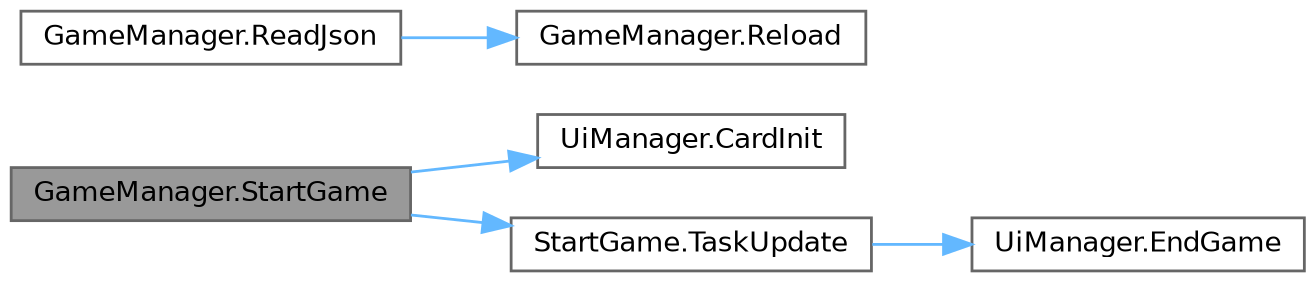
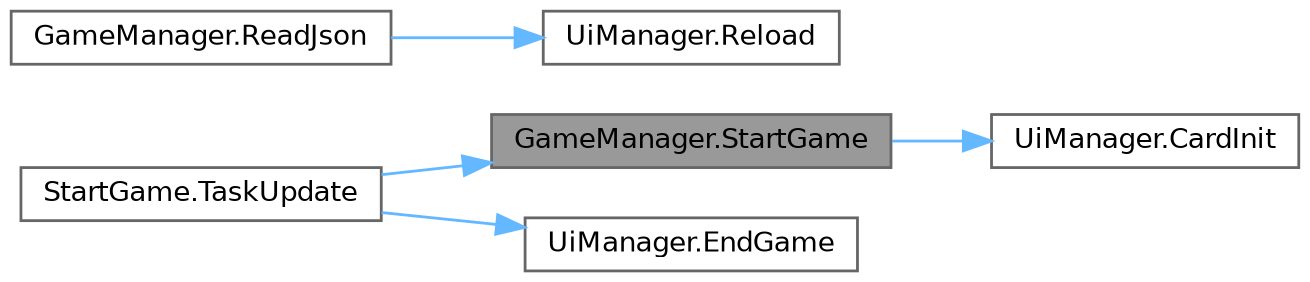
node "GameManager.Reload": label "GameManager.Reload" -> "UiManager.Reload"
edge "GameManager.StartGame" -> "StartGame.TaskUpdate": reversed
